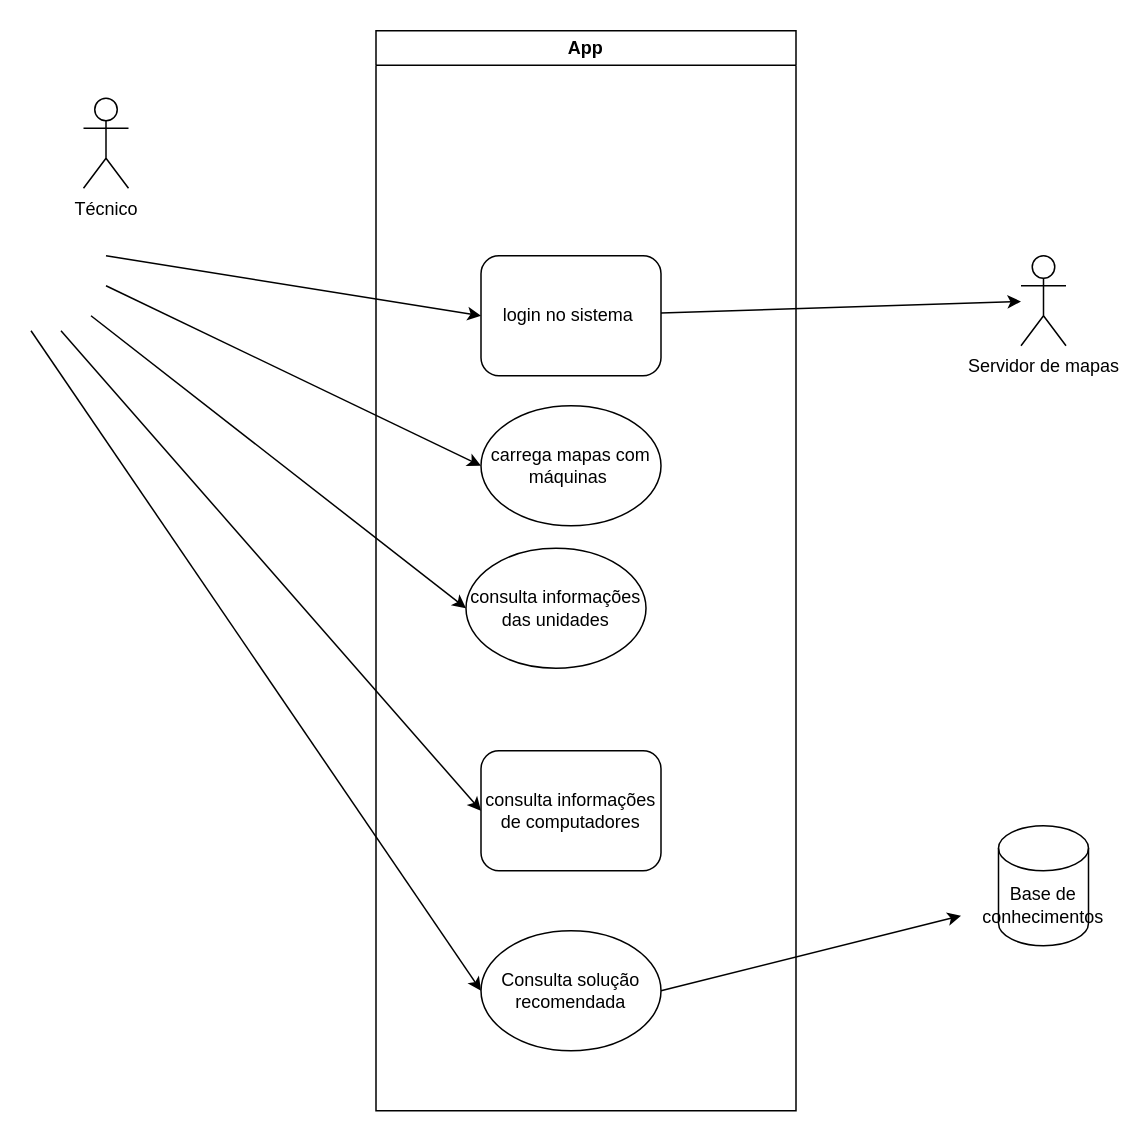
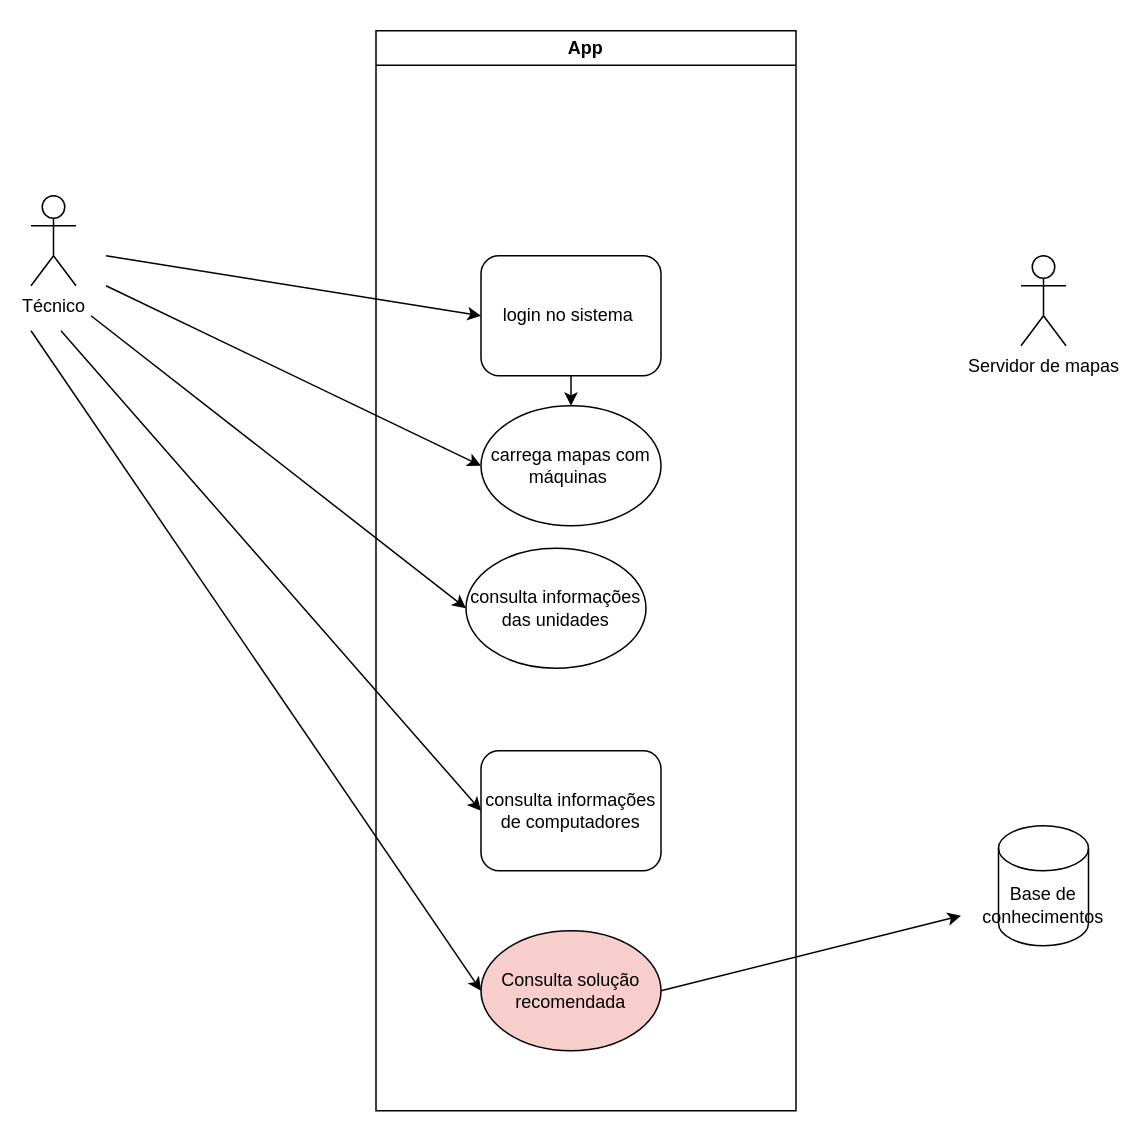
node "Técnico": moved (106, 143) -> (53, 241)
edge "login no sistema" -> "Servidor de mapas": now "login no sistema" -> "carrega mapas com máquinas"
node "Consulta solução recomendada": fillcolor #ffffff -> #f8cecc
